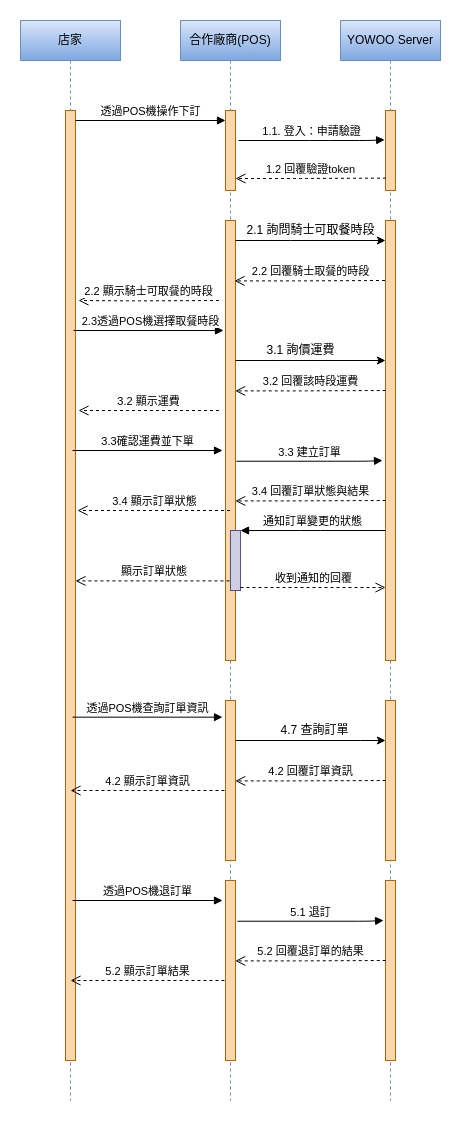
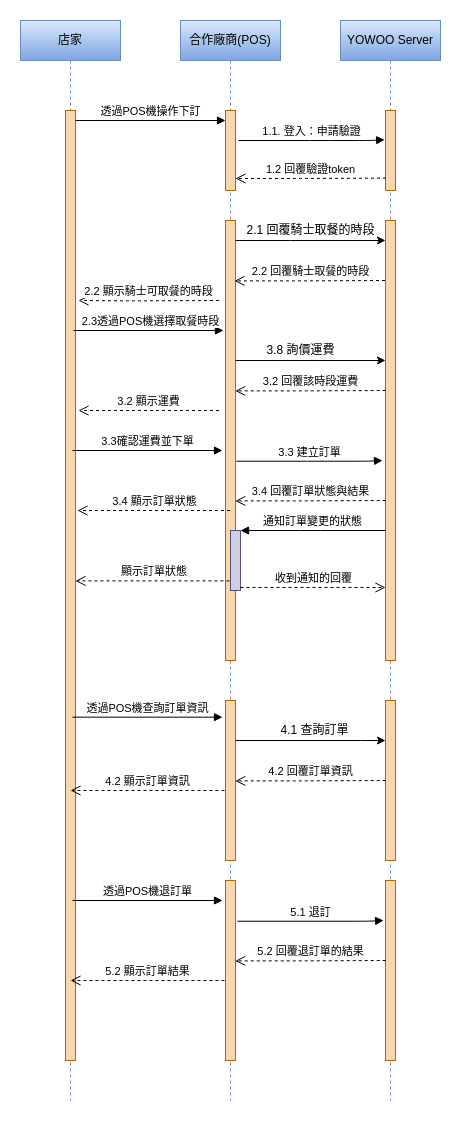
node "2.1 詢問騎士可取餐時段": label "2.1 詢問騎士可取餐時段" -> "2.1 回覆騎士取餐的時段"
node "3.1 詢價運費": label "3.1 詢價運費" -> "3.8 詢價運費"
node "4.7 查詢訂單": label "4.7 查詢訂單" -> "4.1 查詢訂單"
